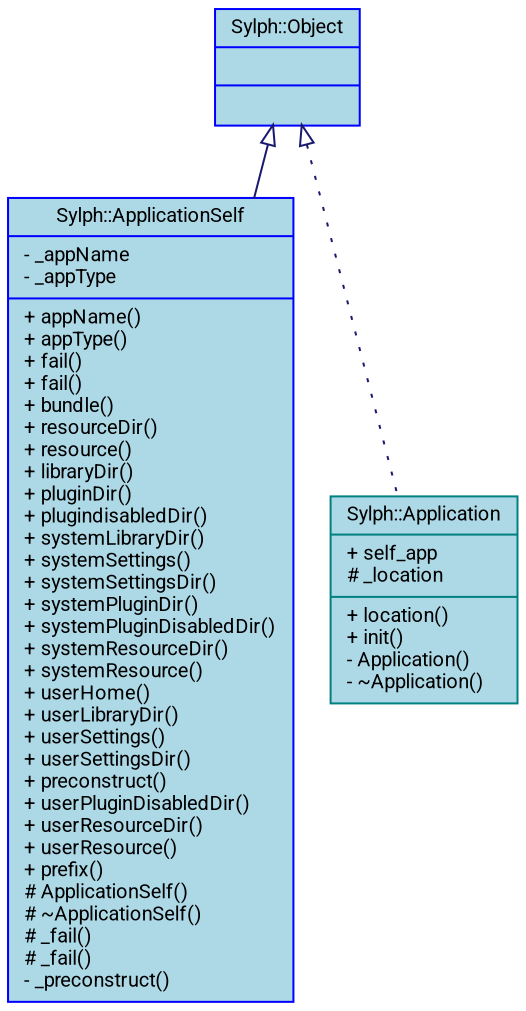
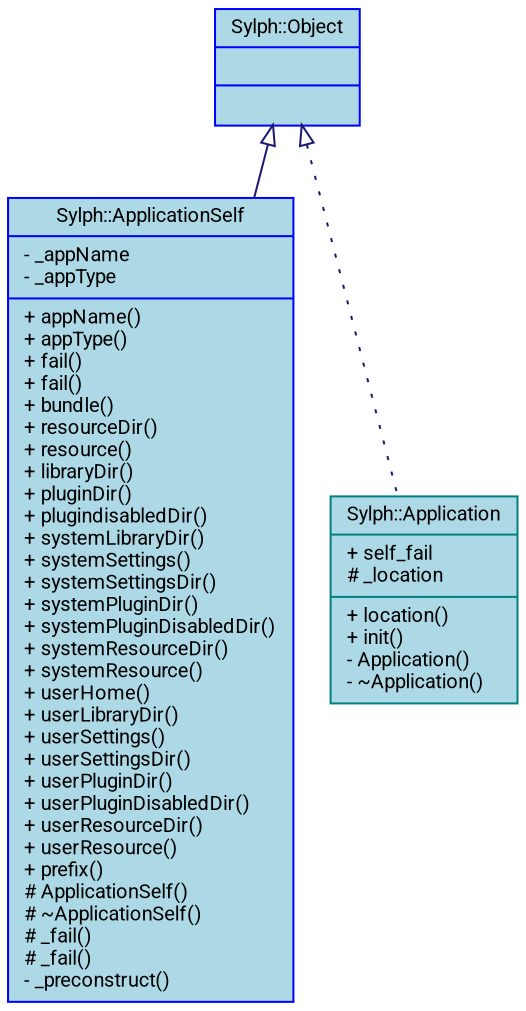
node "Sylph::Application": text "+ self_app" -> "+ self_fail"
node "Sylph::ApplicationSelf": text "+ preconstruct()" -> "+ userPluginDir()"
